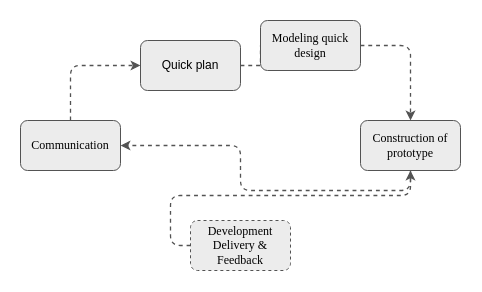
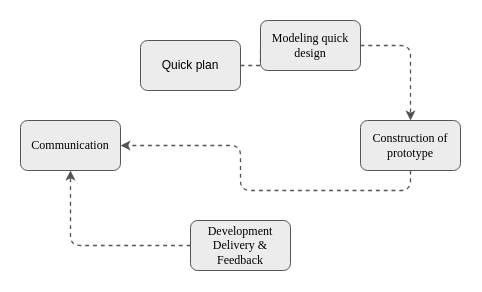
edge "Communication" -> "Quick plan": removed
edge "Development Delivery & Feedback" -> "Construction of prototype": now "Development Delivery & Feedback" -> "Communication"
node "Development Delivery & Feedback": style dashed -> solid
